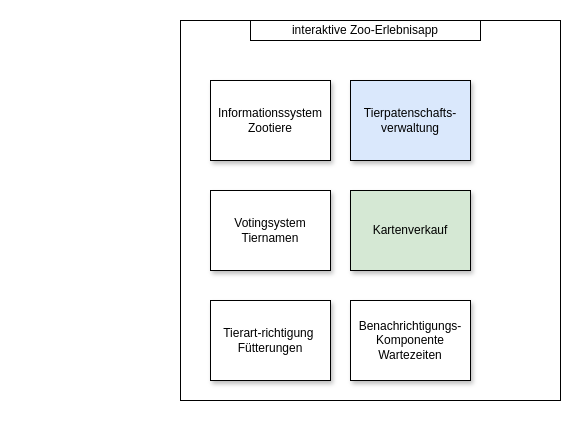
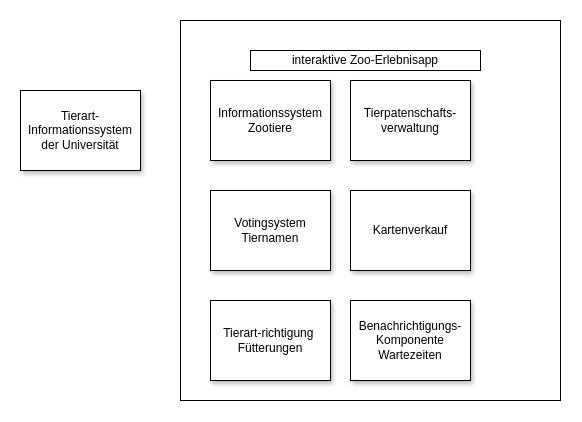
node "interaktive Zoo-Erlebnisapp": moved (366, 31) -> (366, 61)
node "Tierpatenschafts-verwaltung": fillcolor #dae8fc -> #ffffff
node "Tierart-Informationssystem der Universität": added
node "Kartenverkauf": fillcolor #d5e8d4 -> #ffffff
